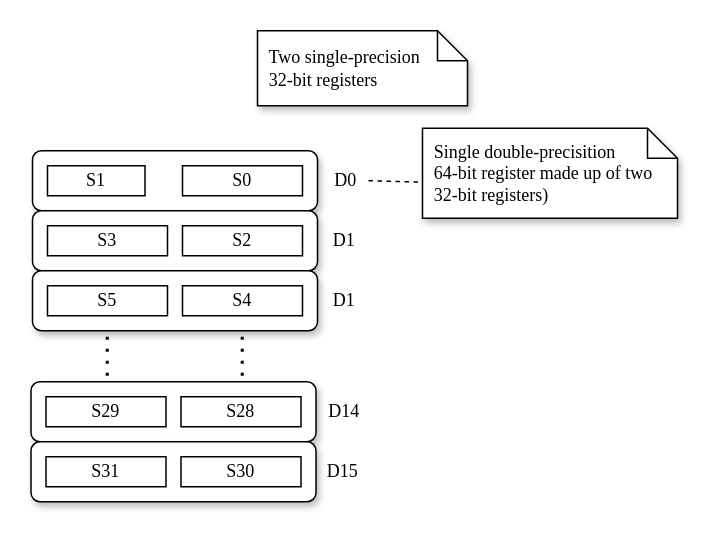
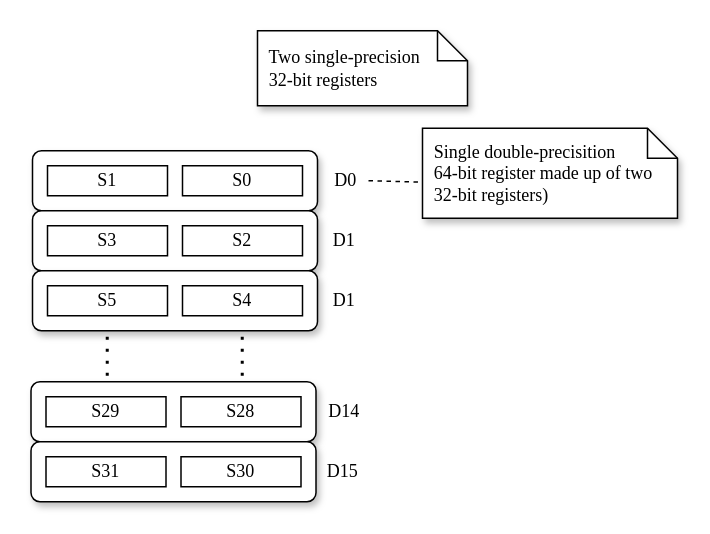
node "S1": size 98x30 -> 120x30
